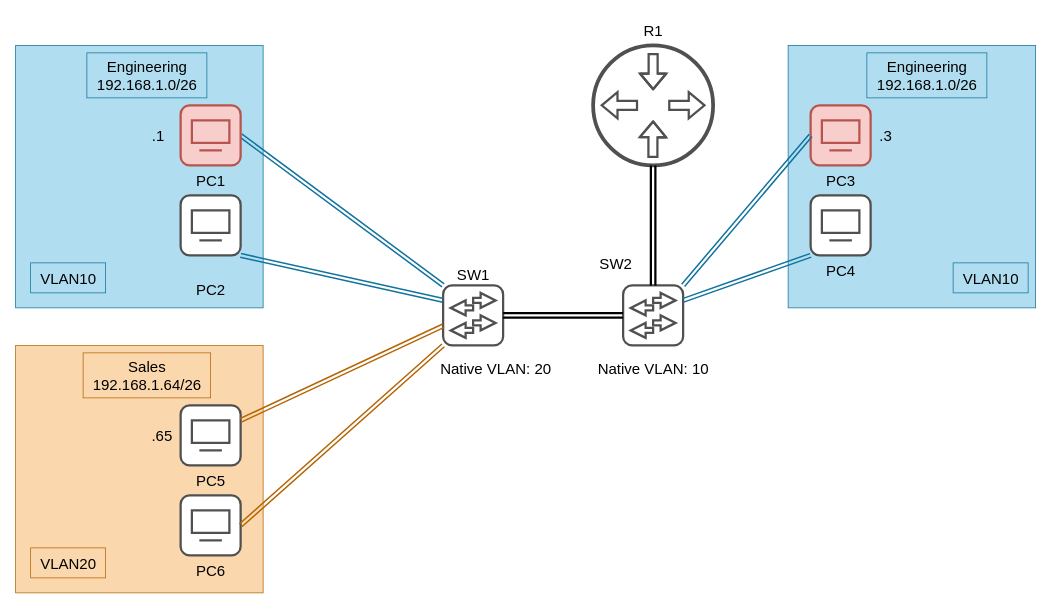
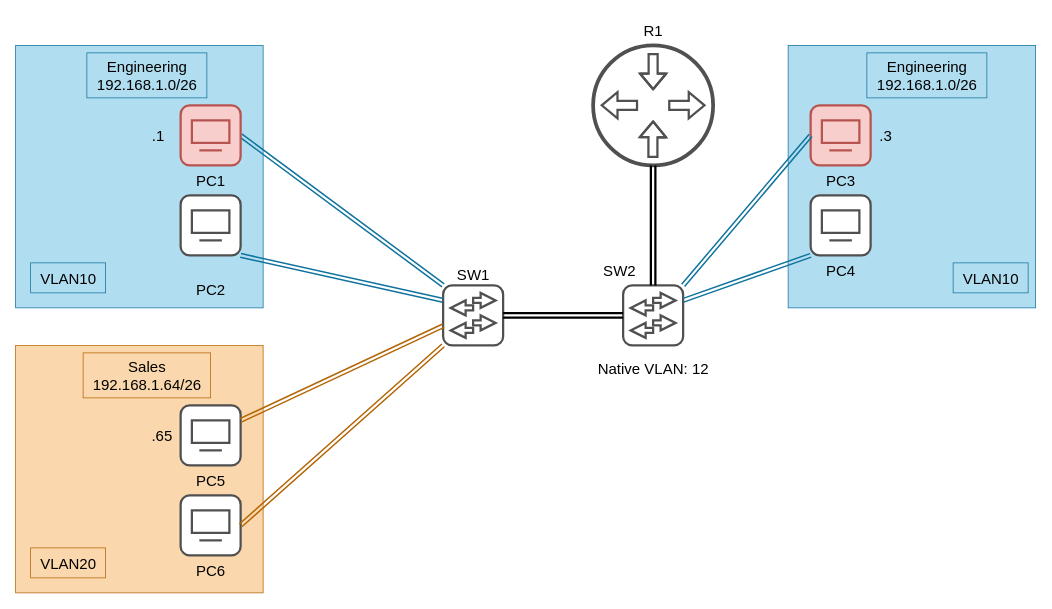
node "SW2": moved (615, 263) -> (619, 270)
node "Native VLAN: 20": removed
node "Native VLAN: 10": label "Native VLAN: 10" -> "Native VLAN: 12"
